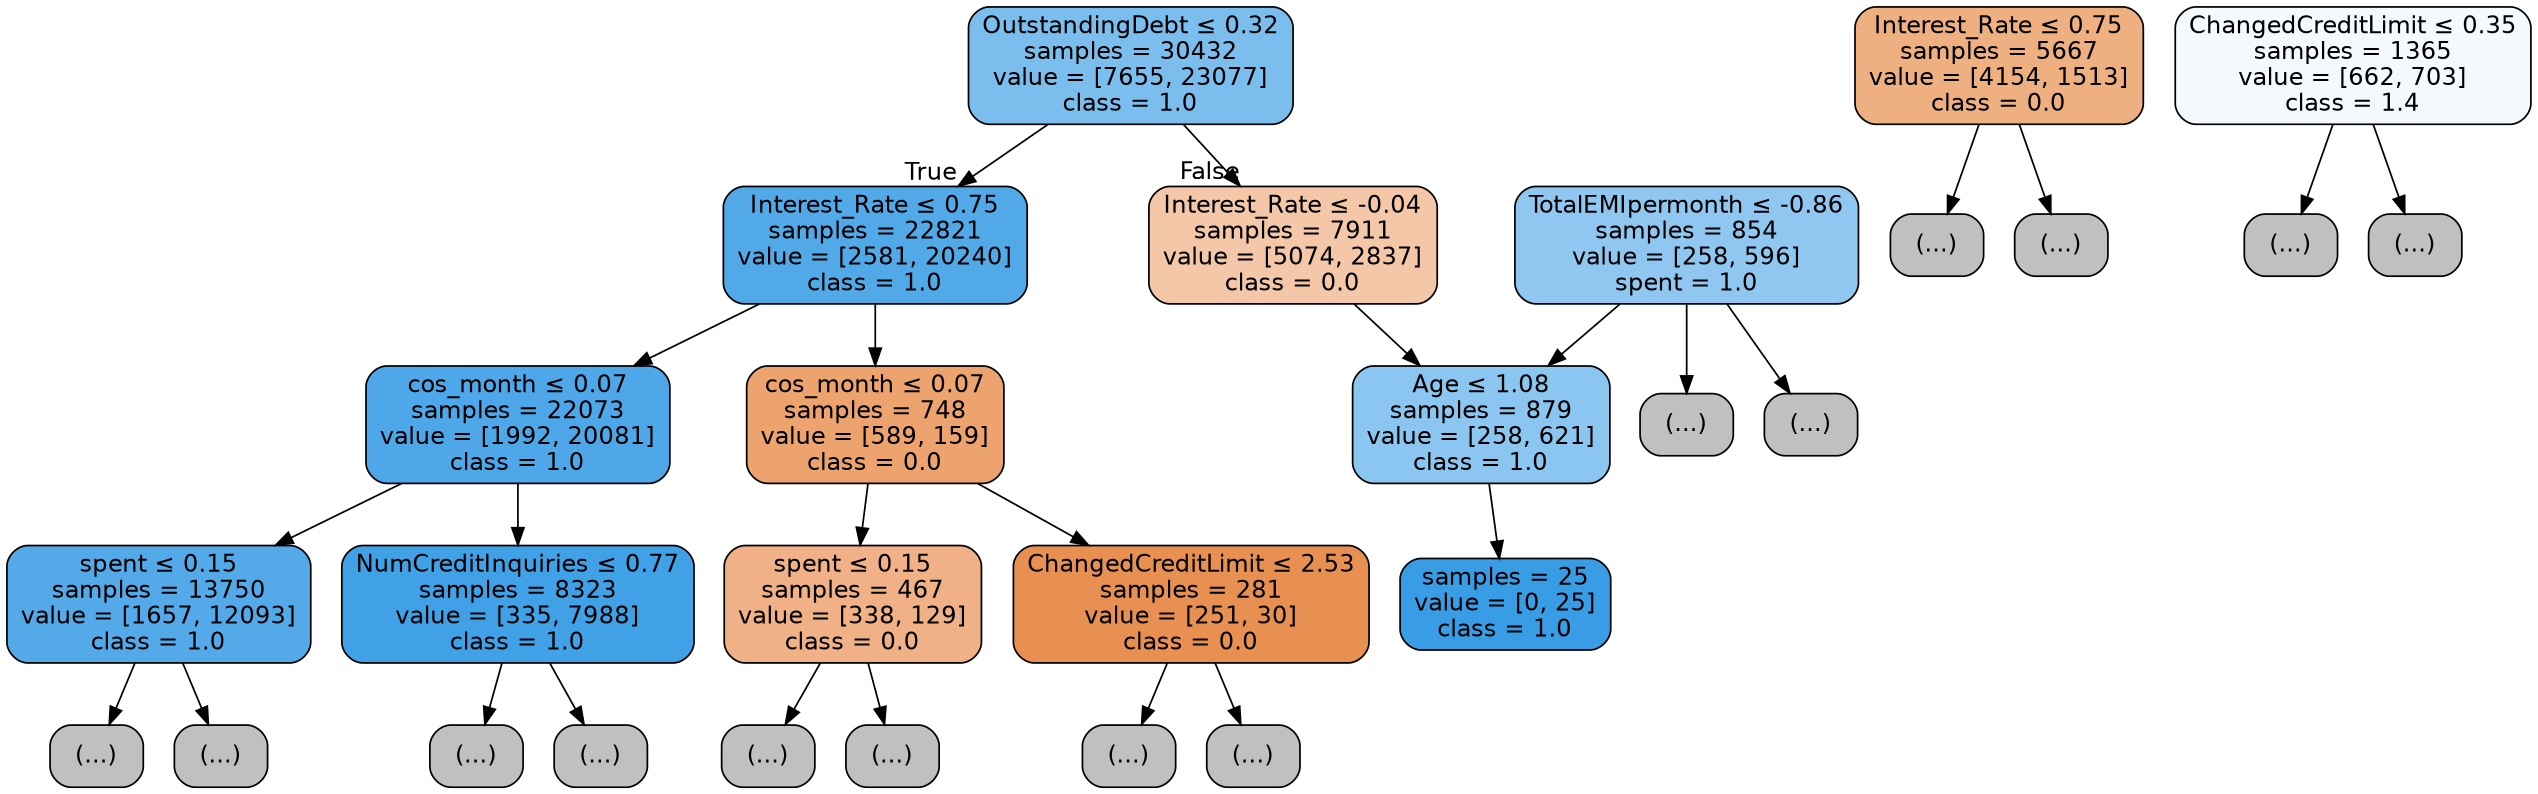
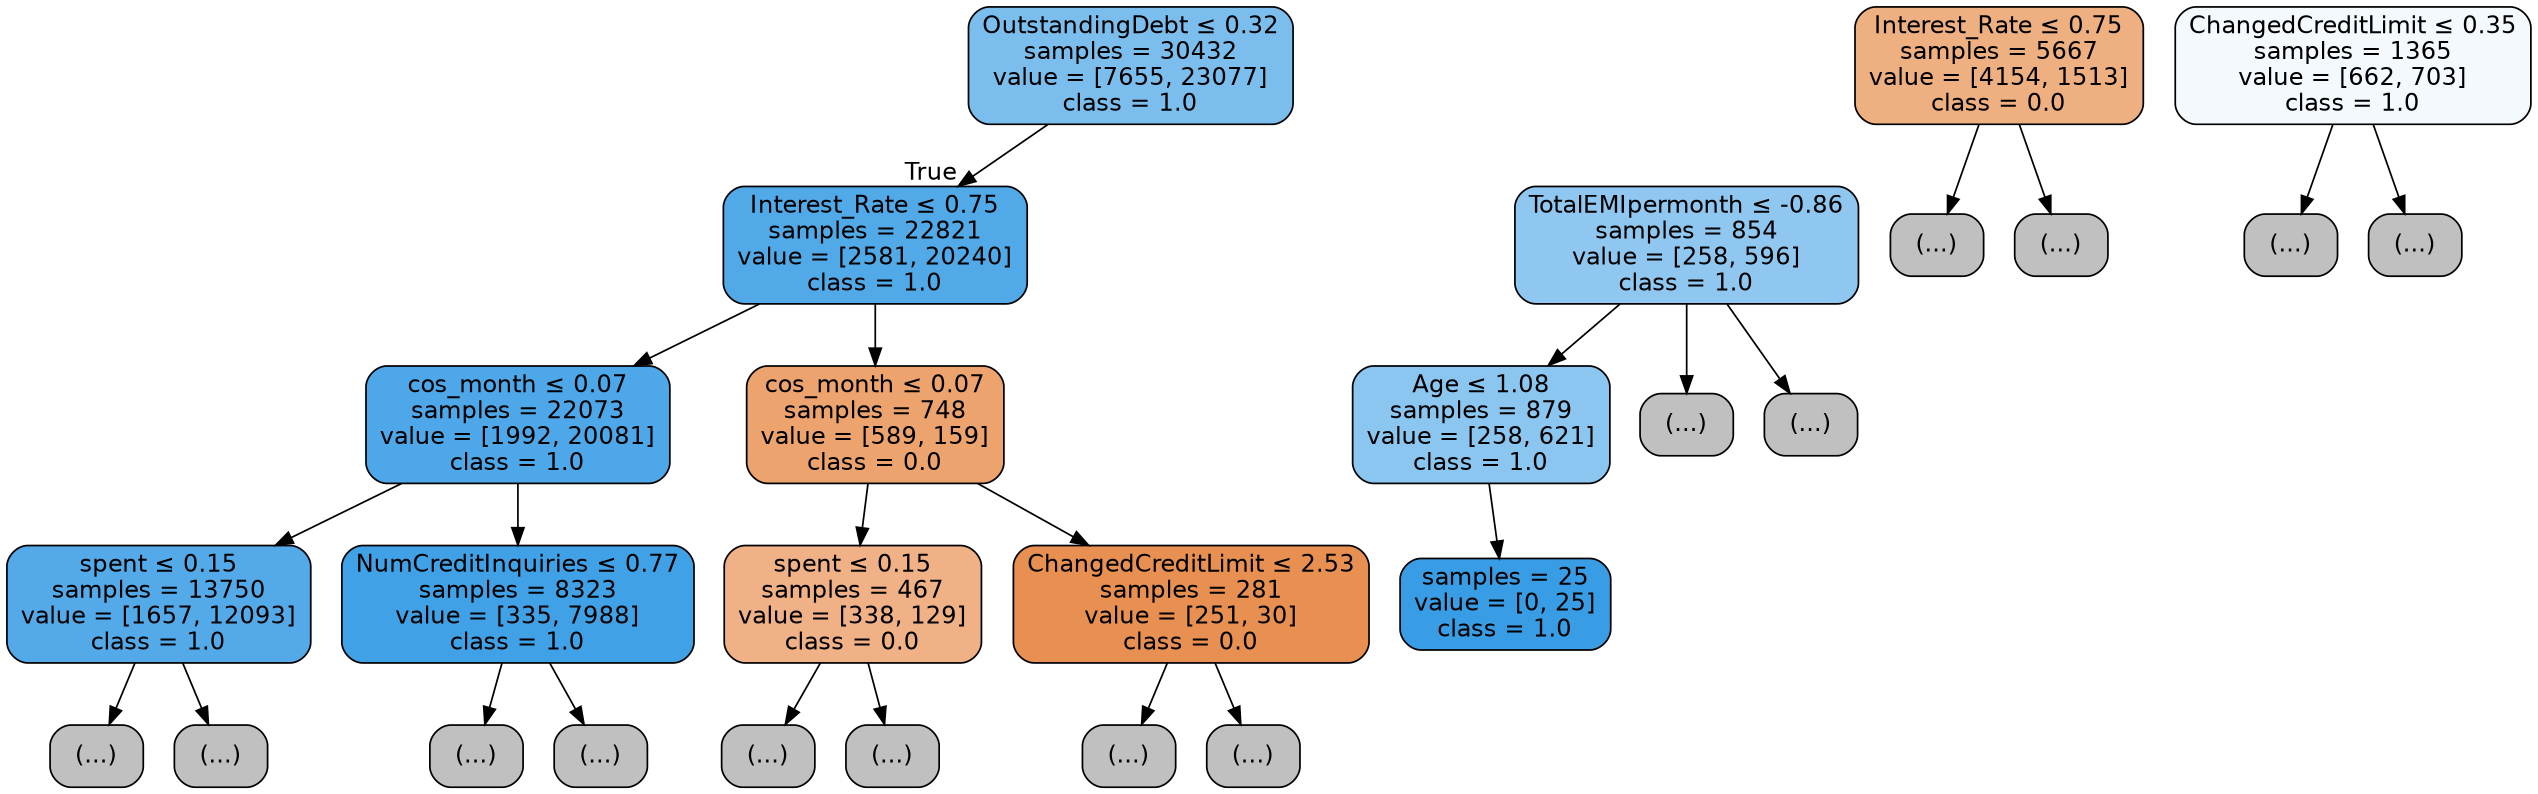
node "ChangedCreditLimit ≤ 0.35": text "class = 1.4" -> "class = 1.0"
node "Interest_Rate ≤ -0.04": removed
node "TotalEMIpermonth ≤ -0.86": text "spent = 1.0" -> "class = 1.0"
